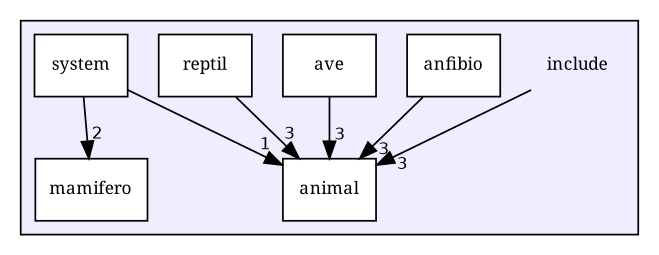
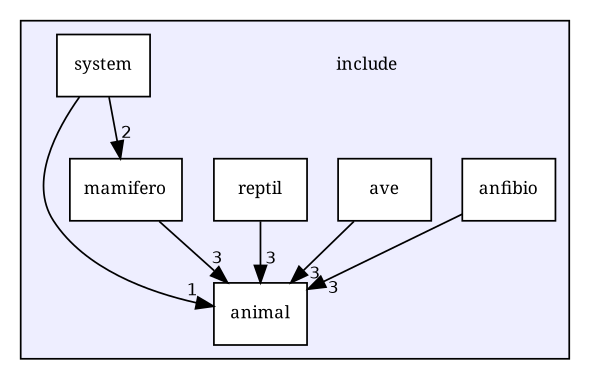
edge "include" -> "animal": now "mamifero" -> "animal"
